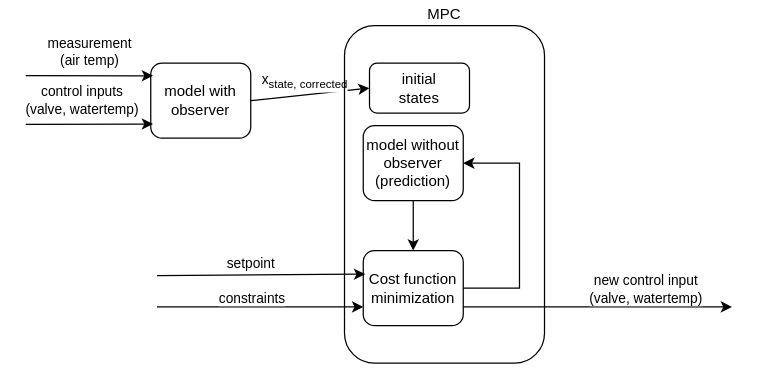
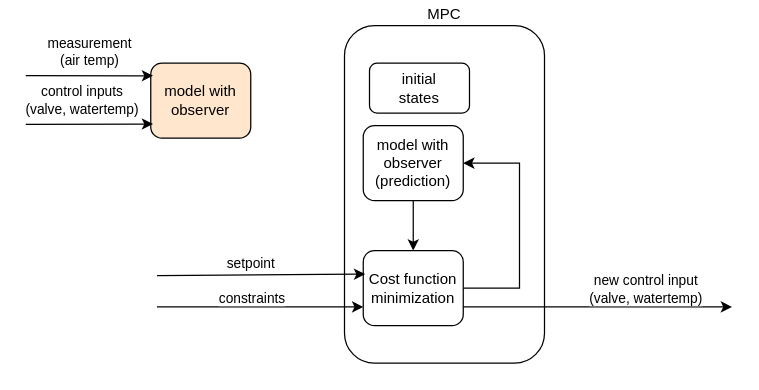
edge "model with observer" -> "initial states": removed, label "xstate, corrected"
node "model with observer": fillcolor #ffffff -> #ffe6cc
node "model without observer (prediction)": label "model without observer (prediction)" -> "model with observer (prediction)"
